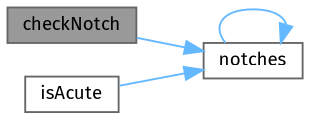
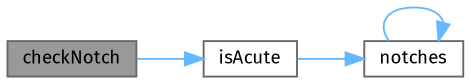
edge "checkNotch" -> "notches": now "checkNotch" -> "isAcute"
